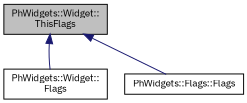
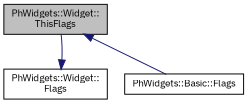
edge "PhWidgets::Widget:: Flags" -> "PhWidgets::Widget:: ThisFlags": reversed
node "PhWidgets::Flags::Flags": label "PhWidgets::Flags::Flags" -> "PhWidgets::Basic::Flags"
